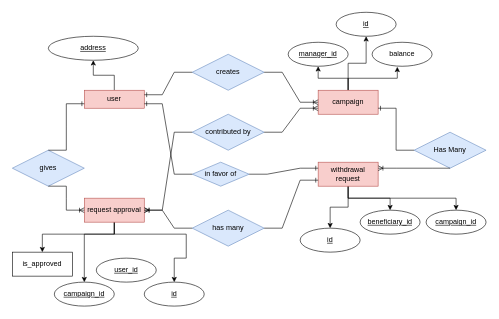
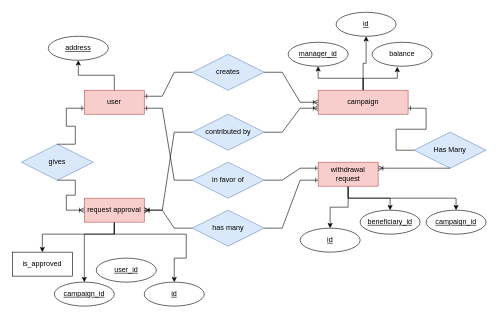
node "address": size 90x24 -> 60x24
node "user": size 60x18 -> 60x24
node "campaign": size 60x24 -> 90x24
node "gives": moved (48, 168) -> (57, 162)
node "in favor of": size 57x24 -> 72x36
